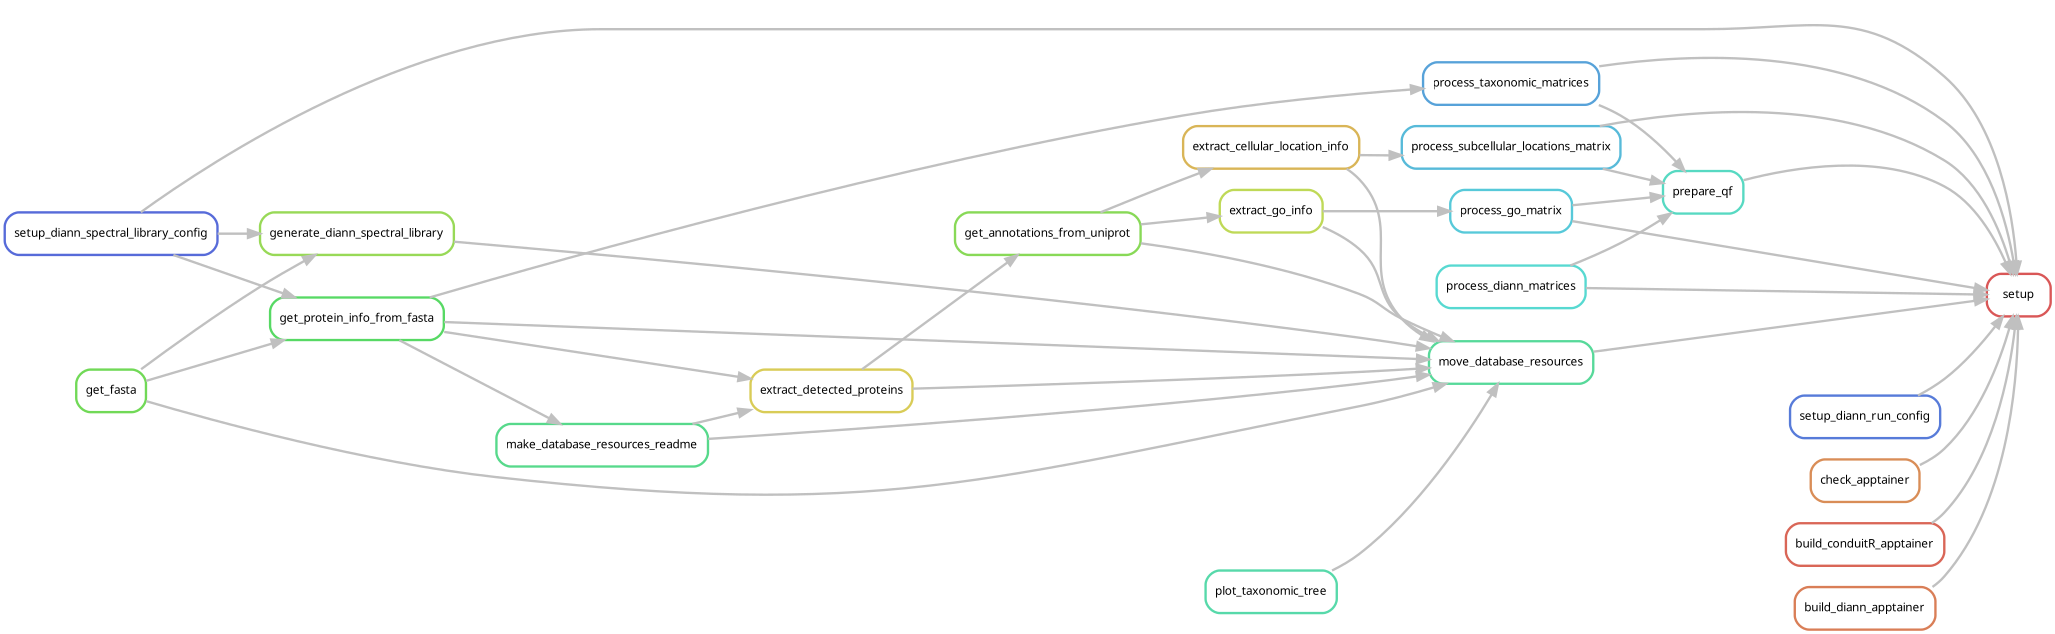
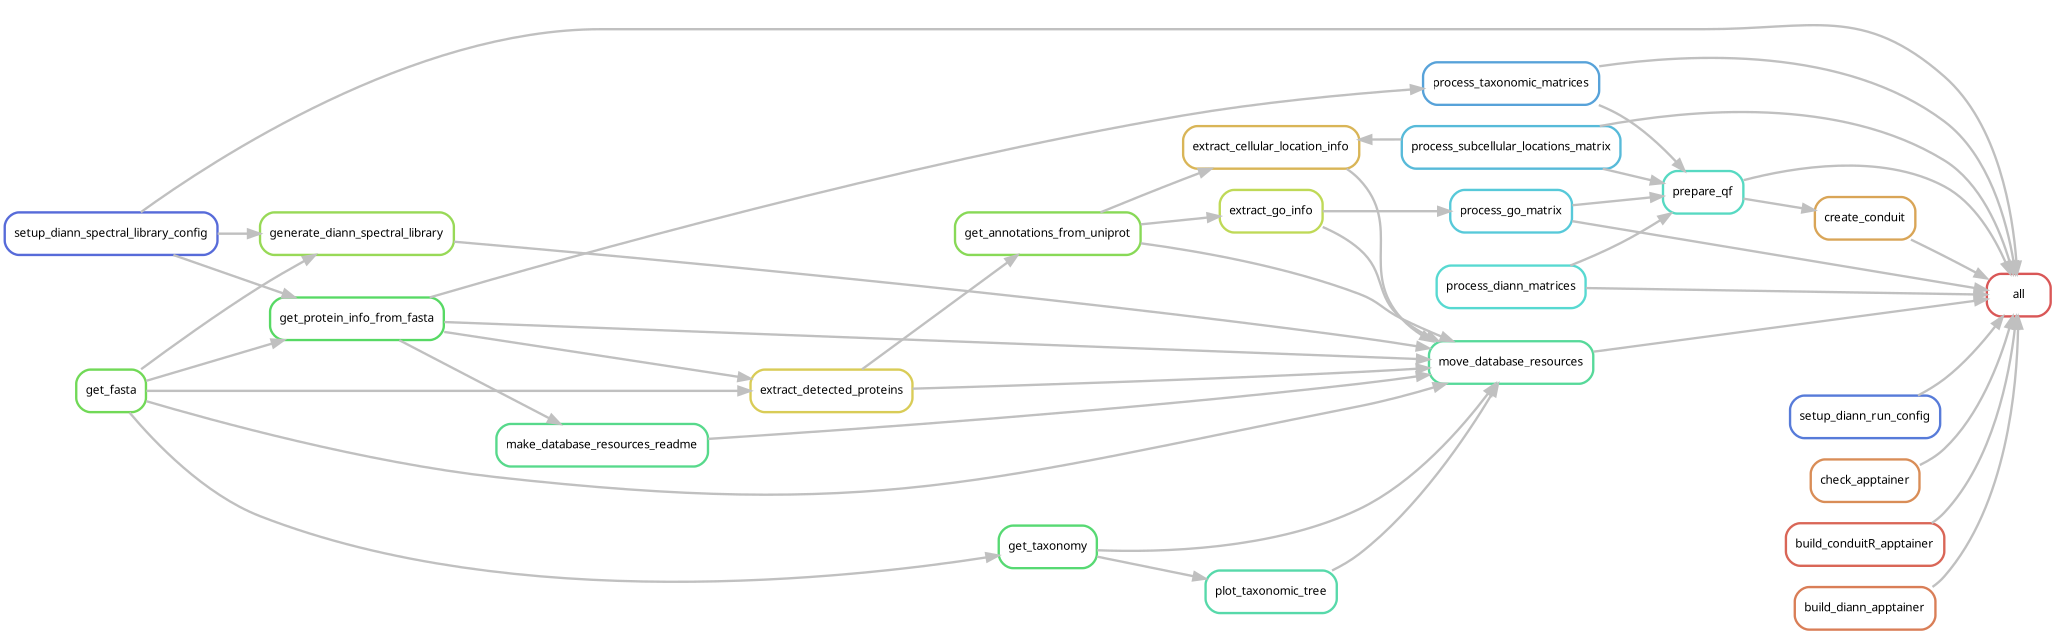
edge "extract_cellular_location_info" -> "process_subcellular_locations_matrix": reversed
node "create_conduit": added
node "setup": label "setup" -> "all"
edge "make_database_resources_readme" -> "extract_detected_proteins": now "get_fasta" -> "extract_detected_proteins"
node "get_taxonomy": added
